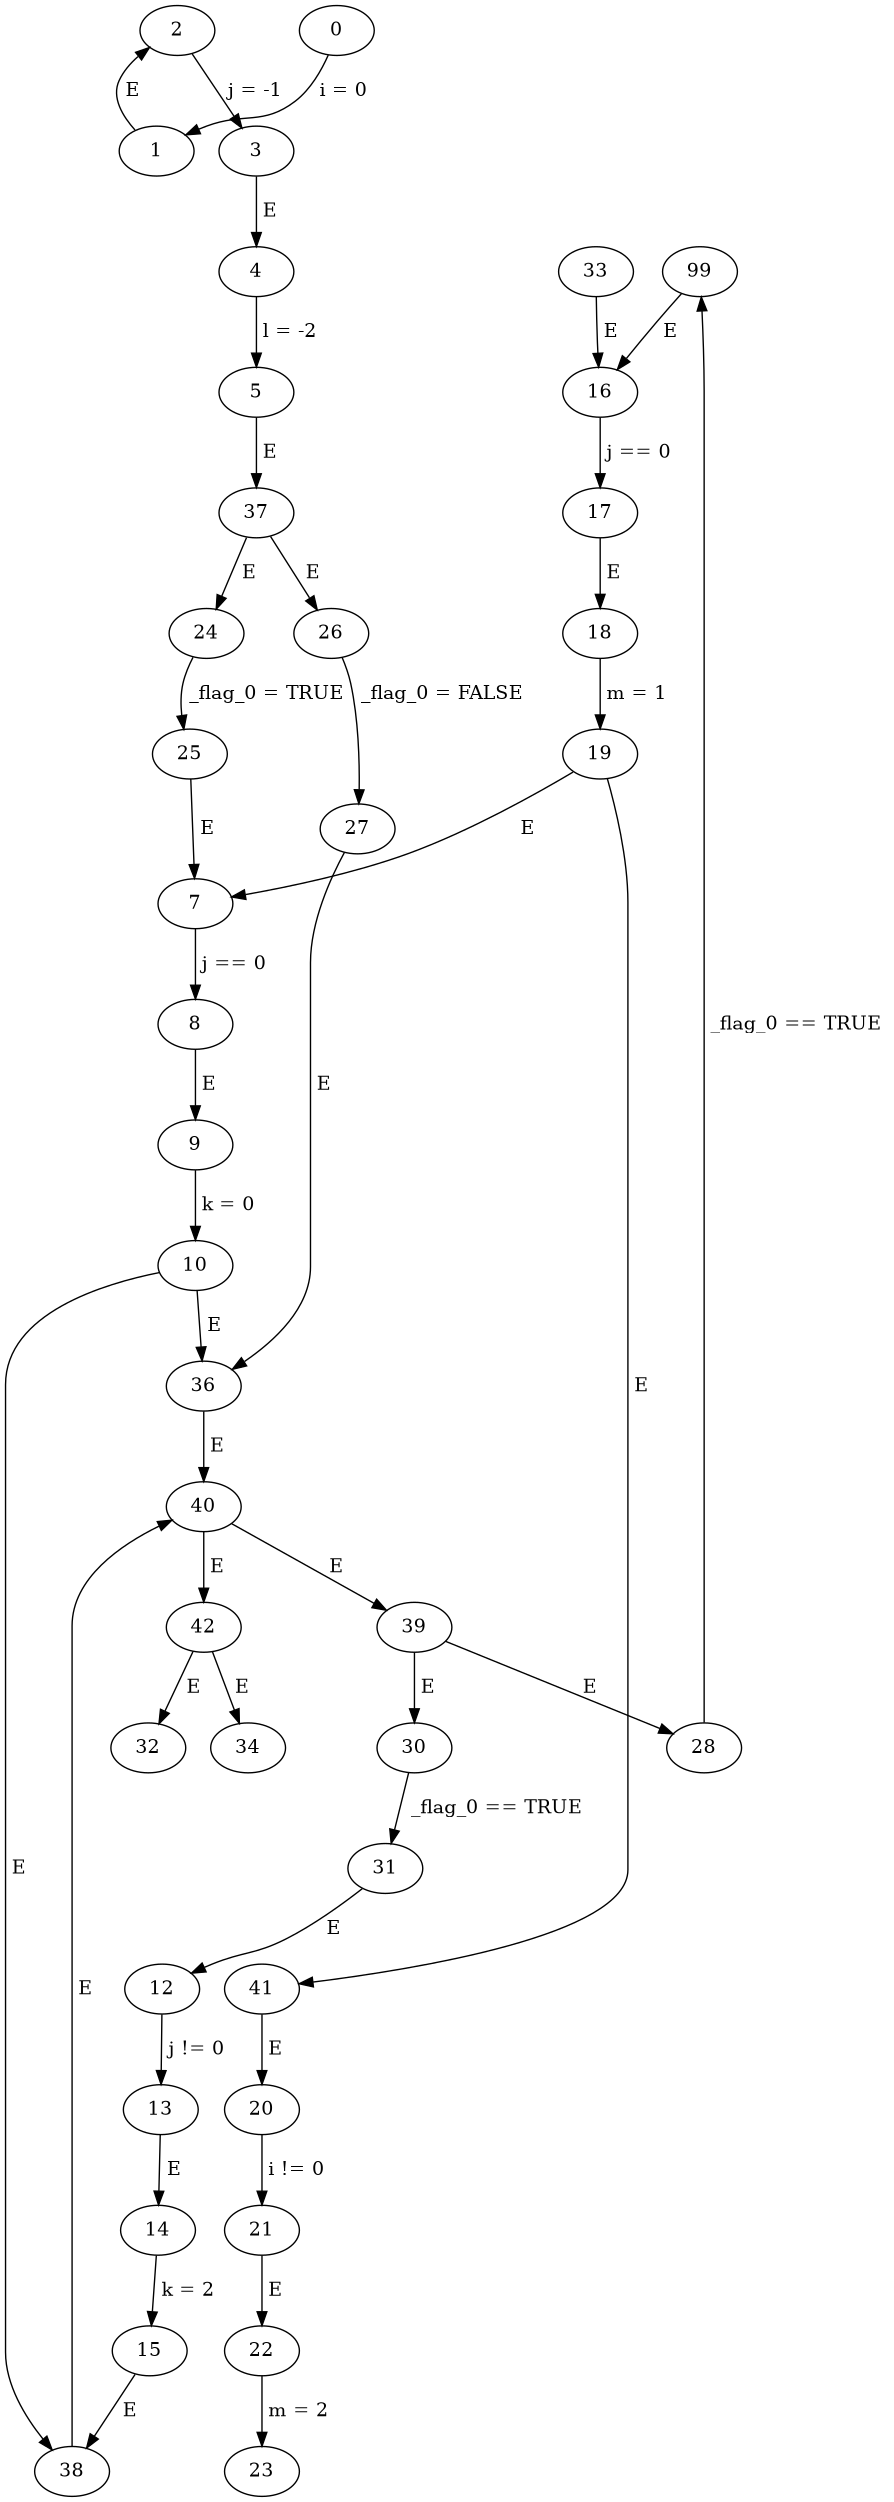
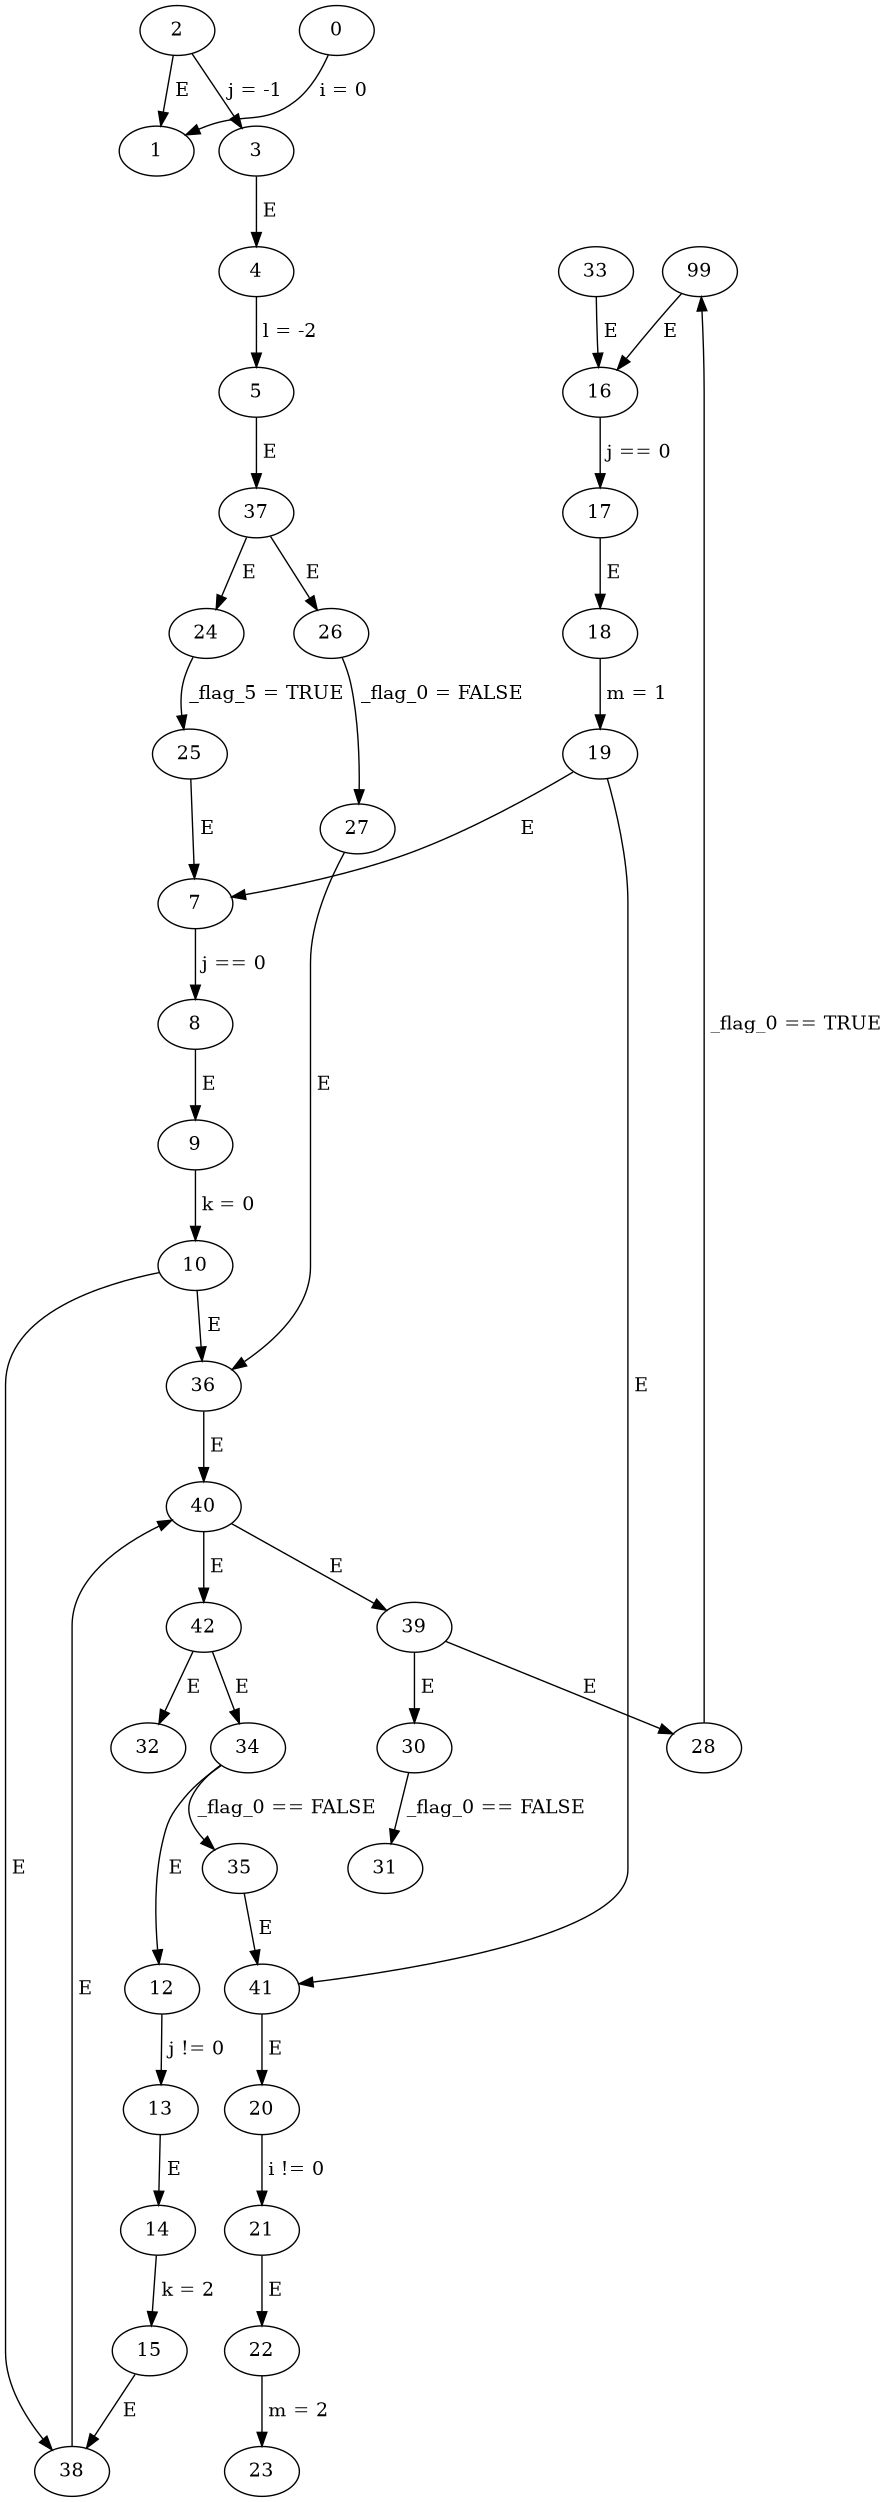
edge "1" -> "2": reversed
edge "24" -> "25": label " _flag_0 = TRUE " -> " _flag_5 = TRUE "
edge "30" -> "31": label " _flag_0 == TRUE " -> " _flag_0 == FALSE "
node "35": added
edge "31" -> "12": now "34" -> "12"
